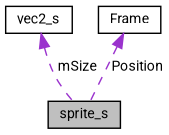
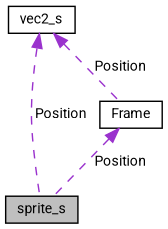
edge "sprite_s" -> "vec2_s": label " mSize" -> " Position"
edge "Frame" -> "vec2_s": added, label "Position"
